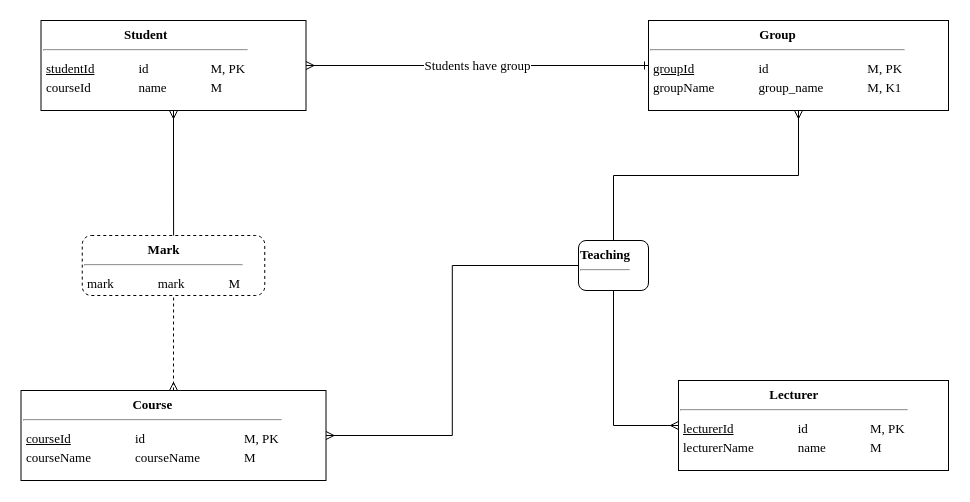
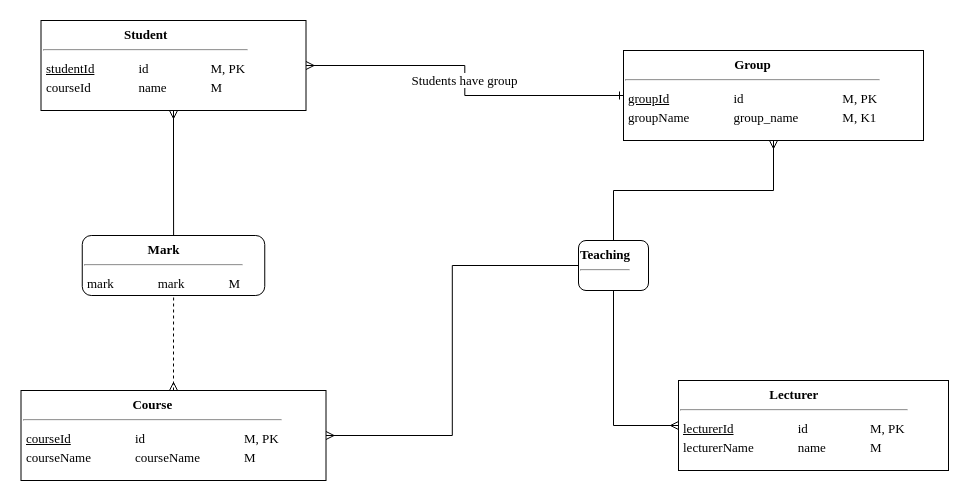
node "Group groupId id M, PK groupName group_name M, K1": moved (799, 66) -> (774, 96)
node "Mark mark mark M": style dashed -> solid
